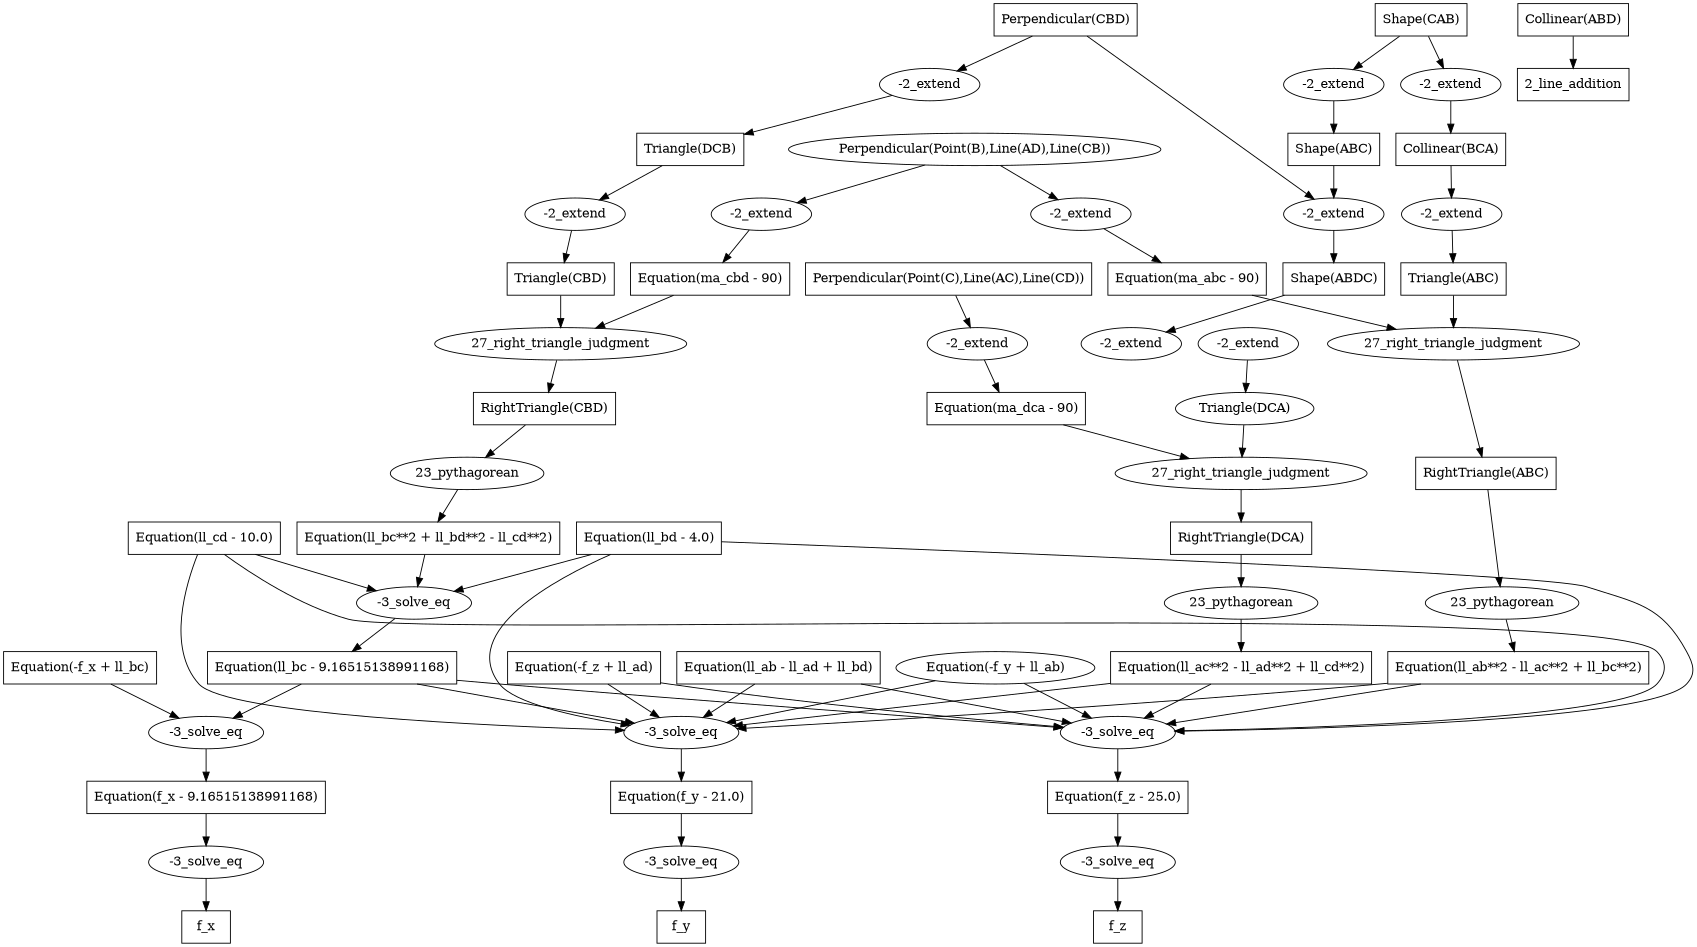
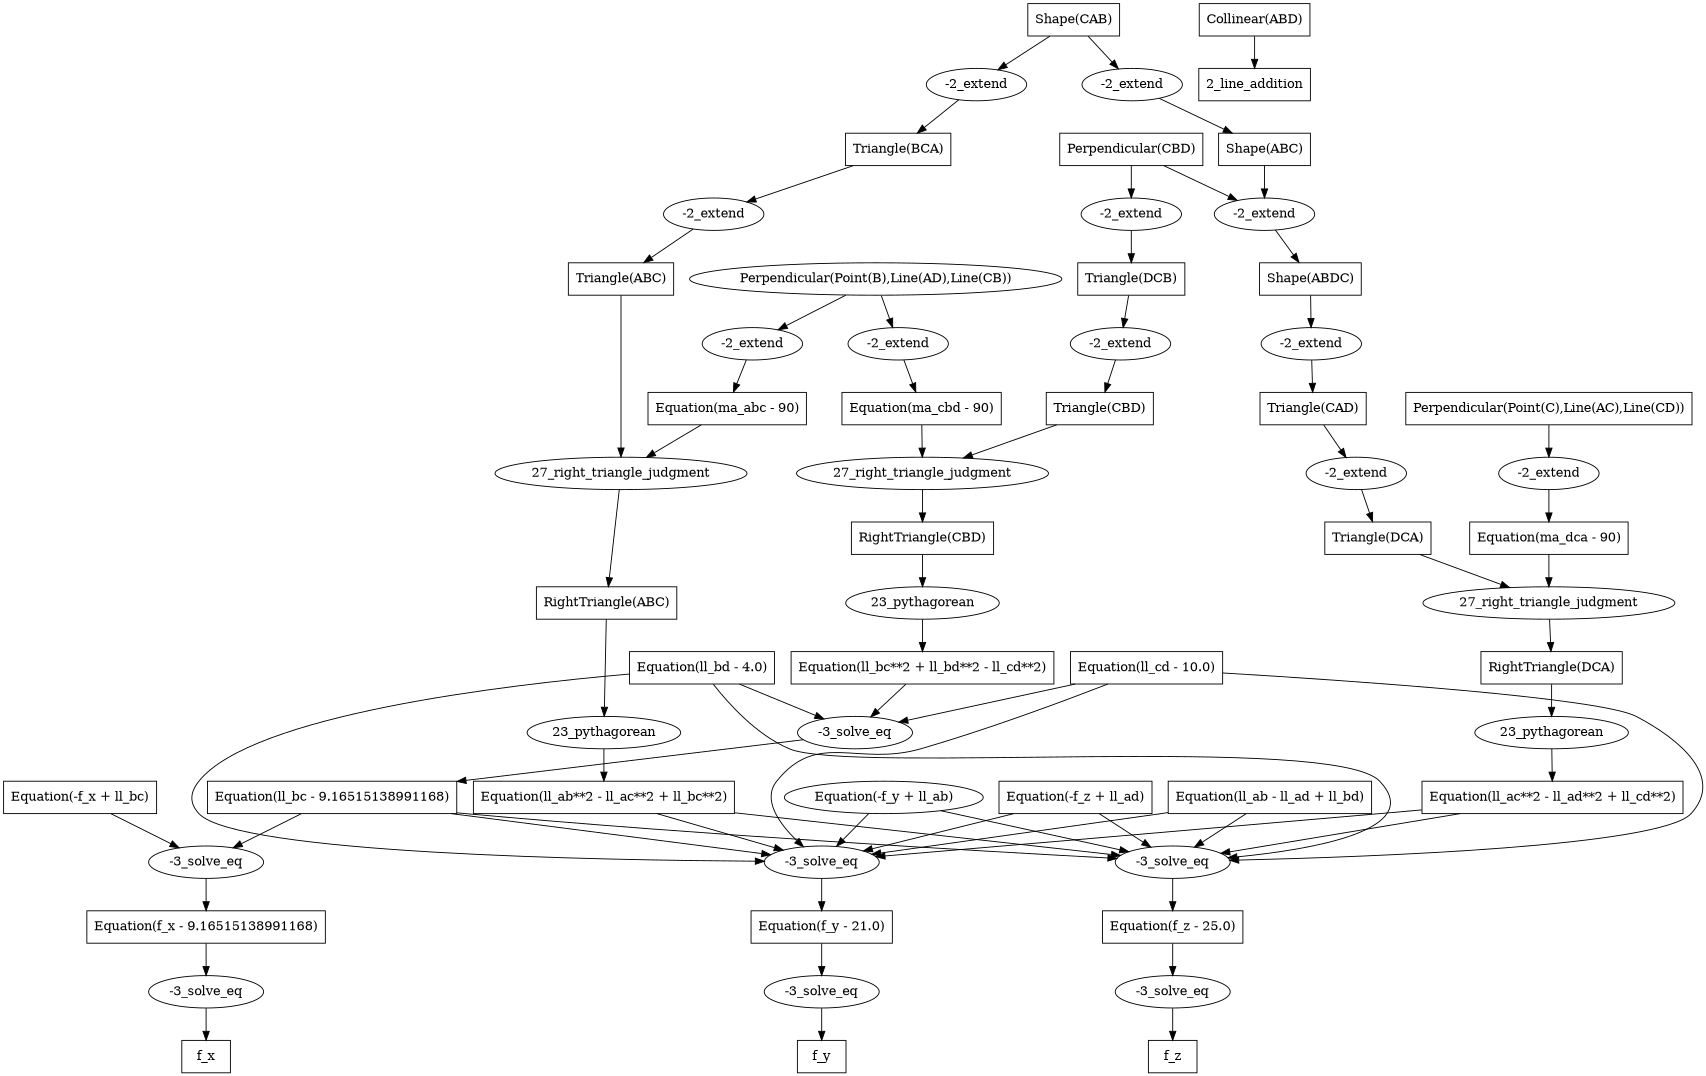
node "Collinear(BCA)": label "Collinear(BCA)" -> "Triangle(BCA)"
node "Triangle(DCA)": shape ellipse -> box
node "Triangle(CAD)": added
